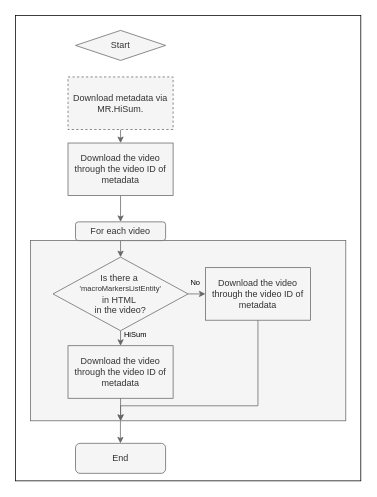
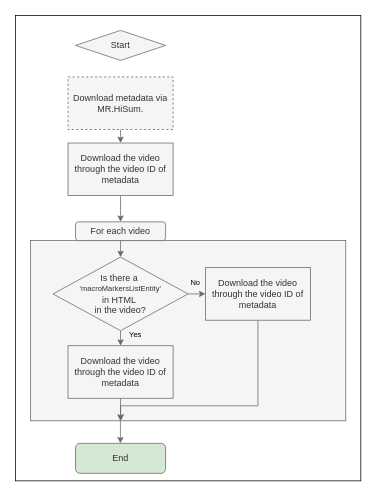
node "HiSum": label "HiSum" -> "Yes"
node "End": fillcolor #f5f5f5 -> #d5e8d4
